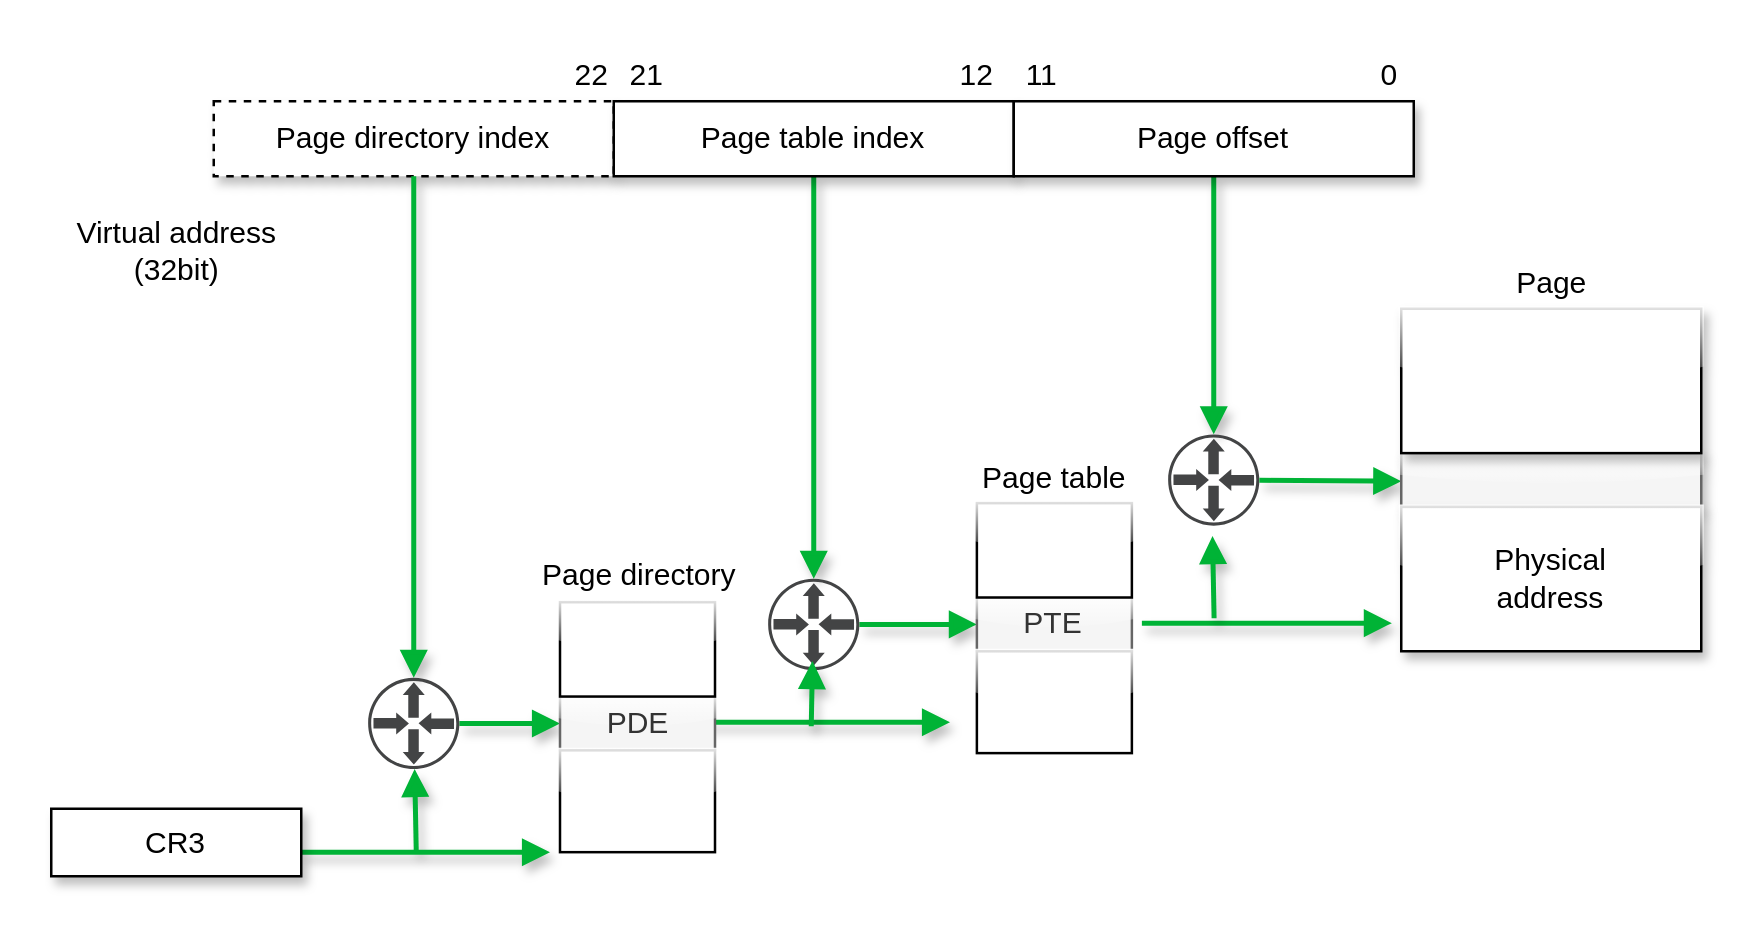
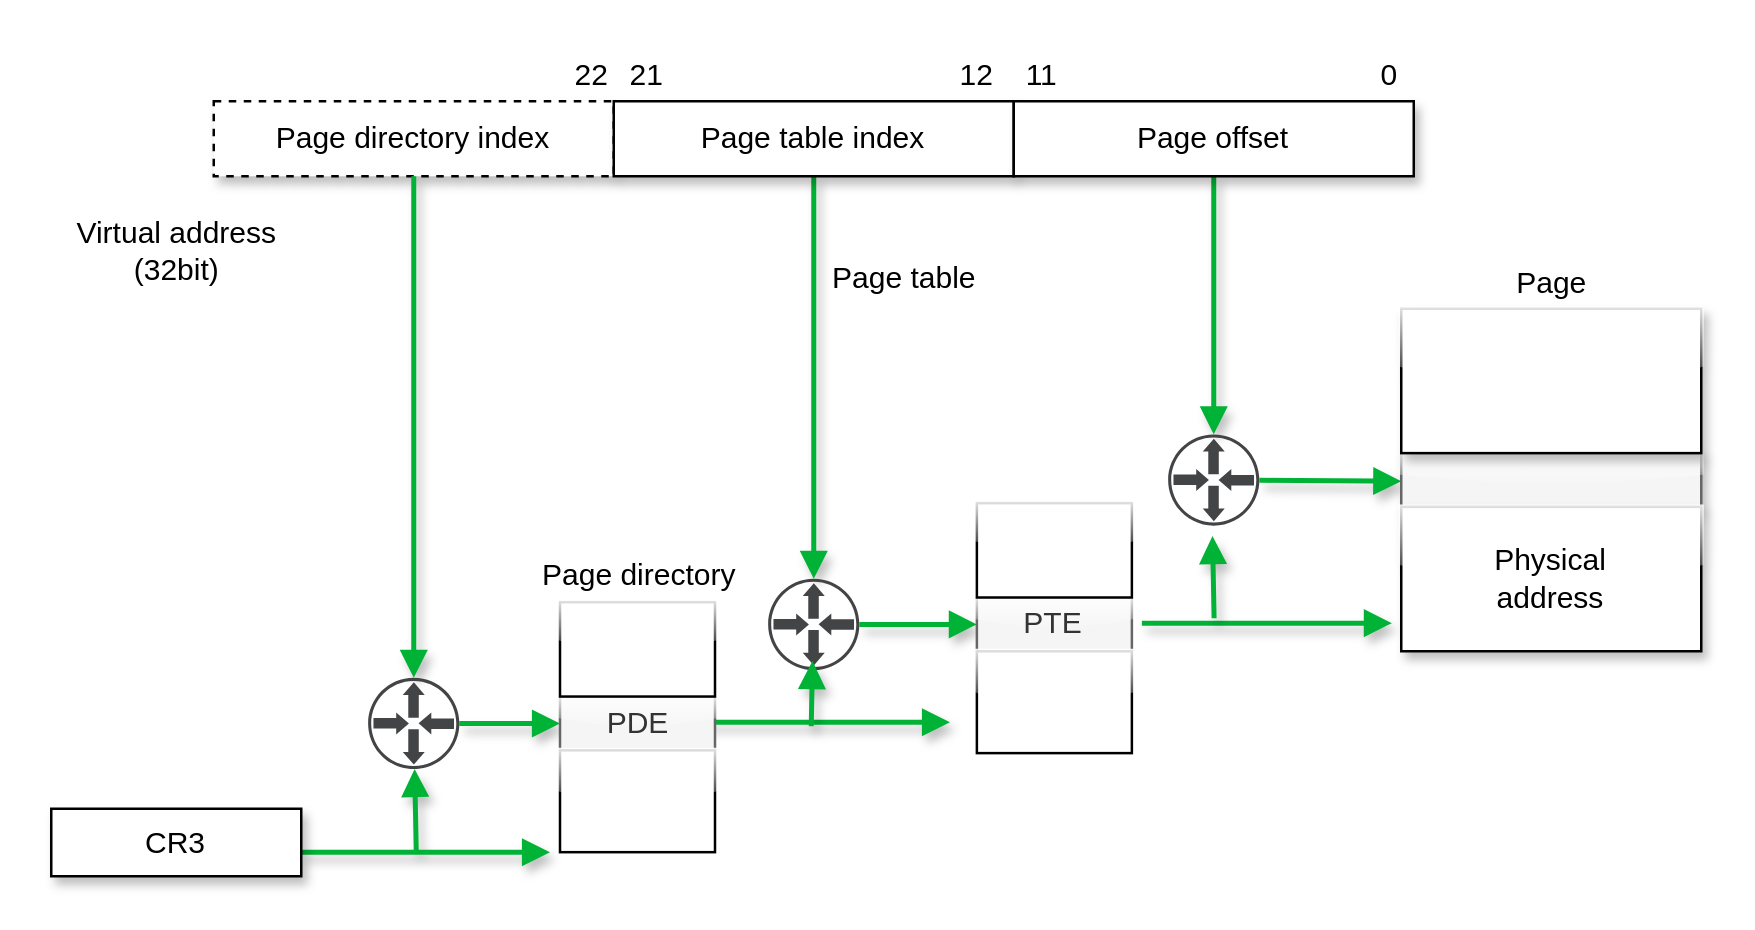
node "Page table": moved (1054, 478) -> (904, 278)
